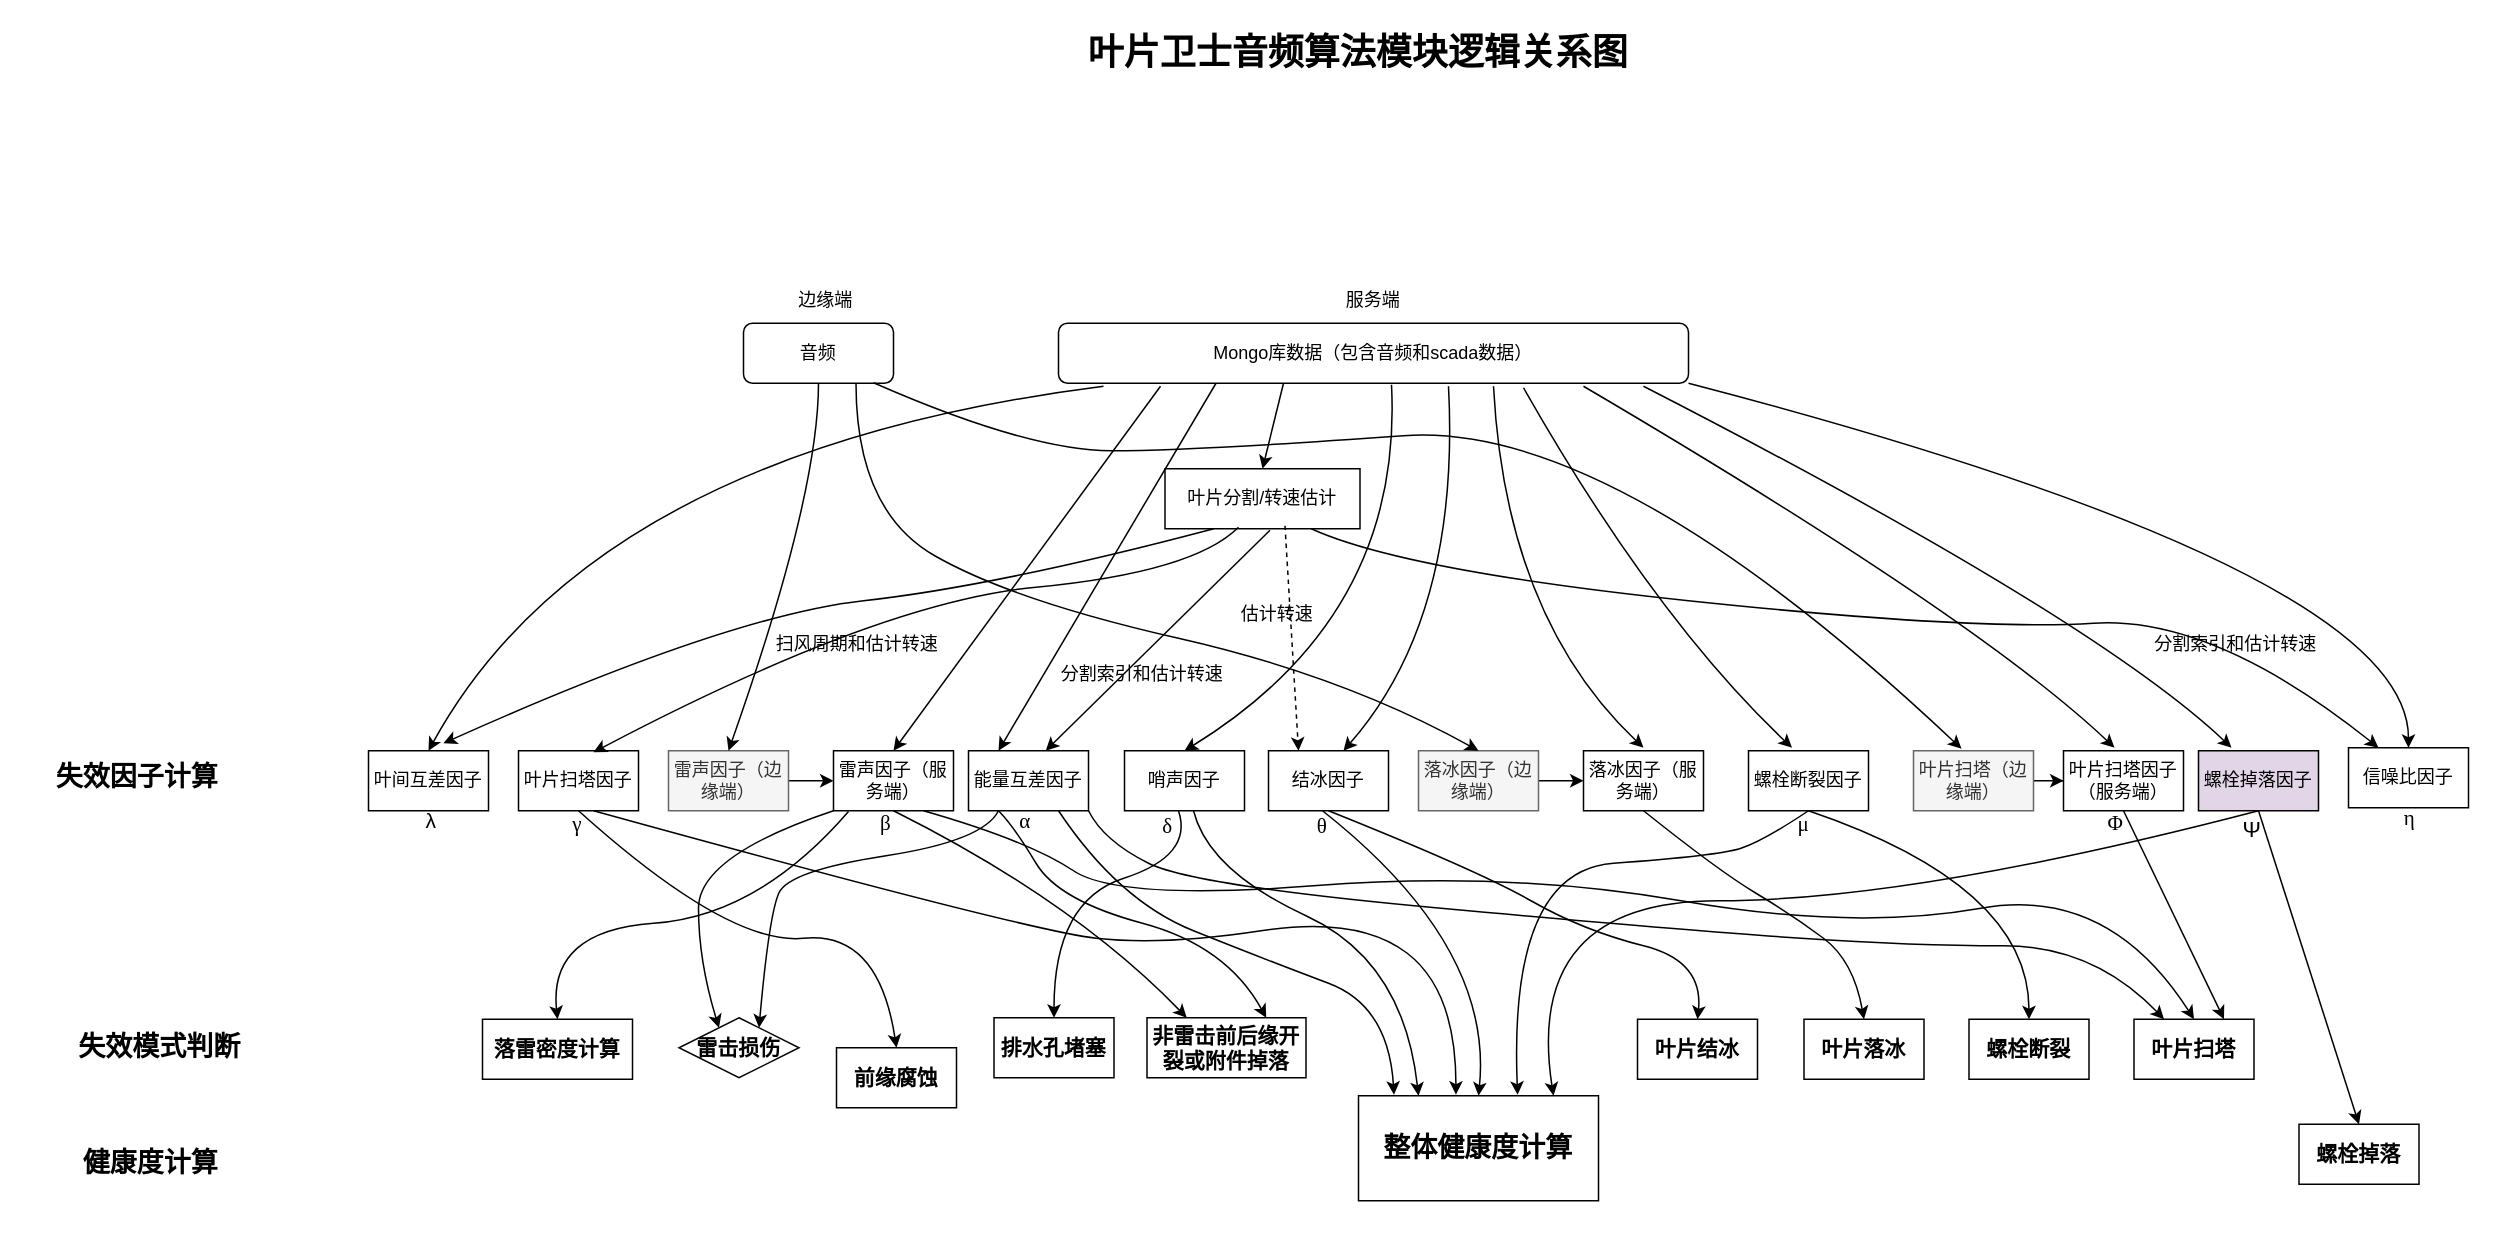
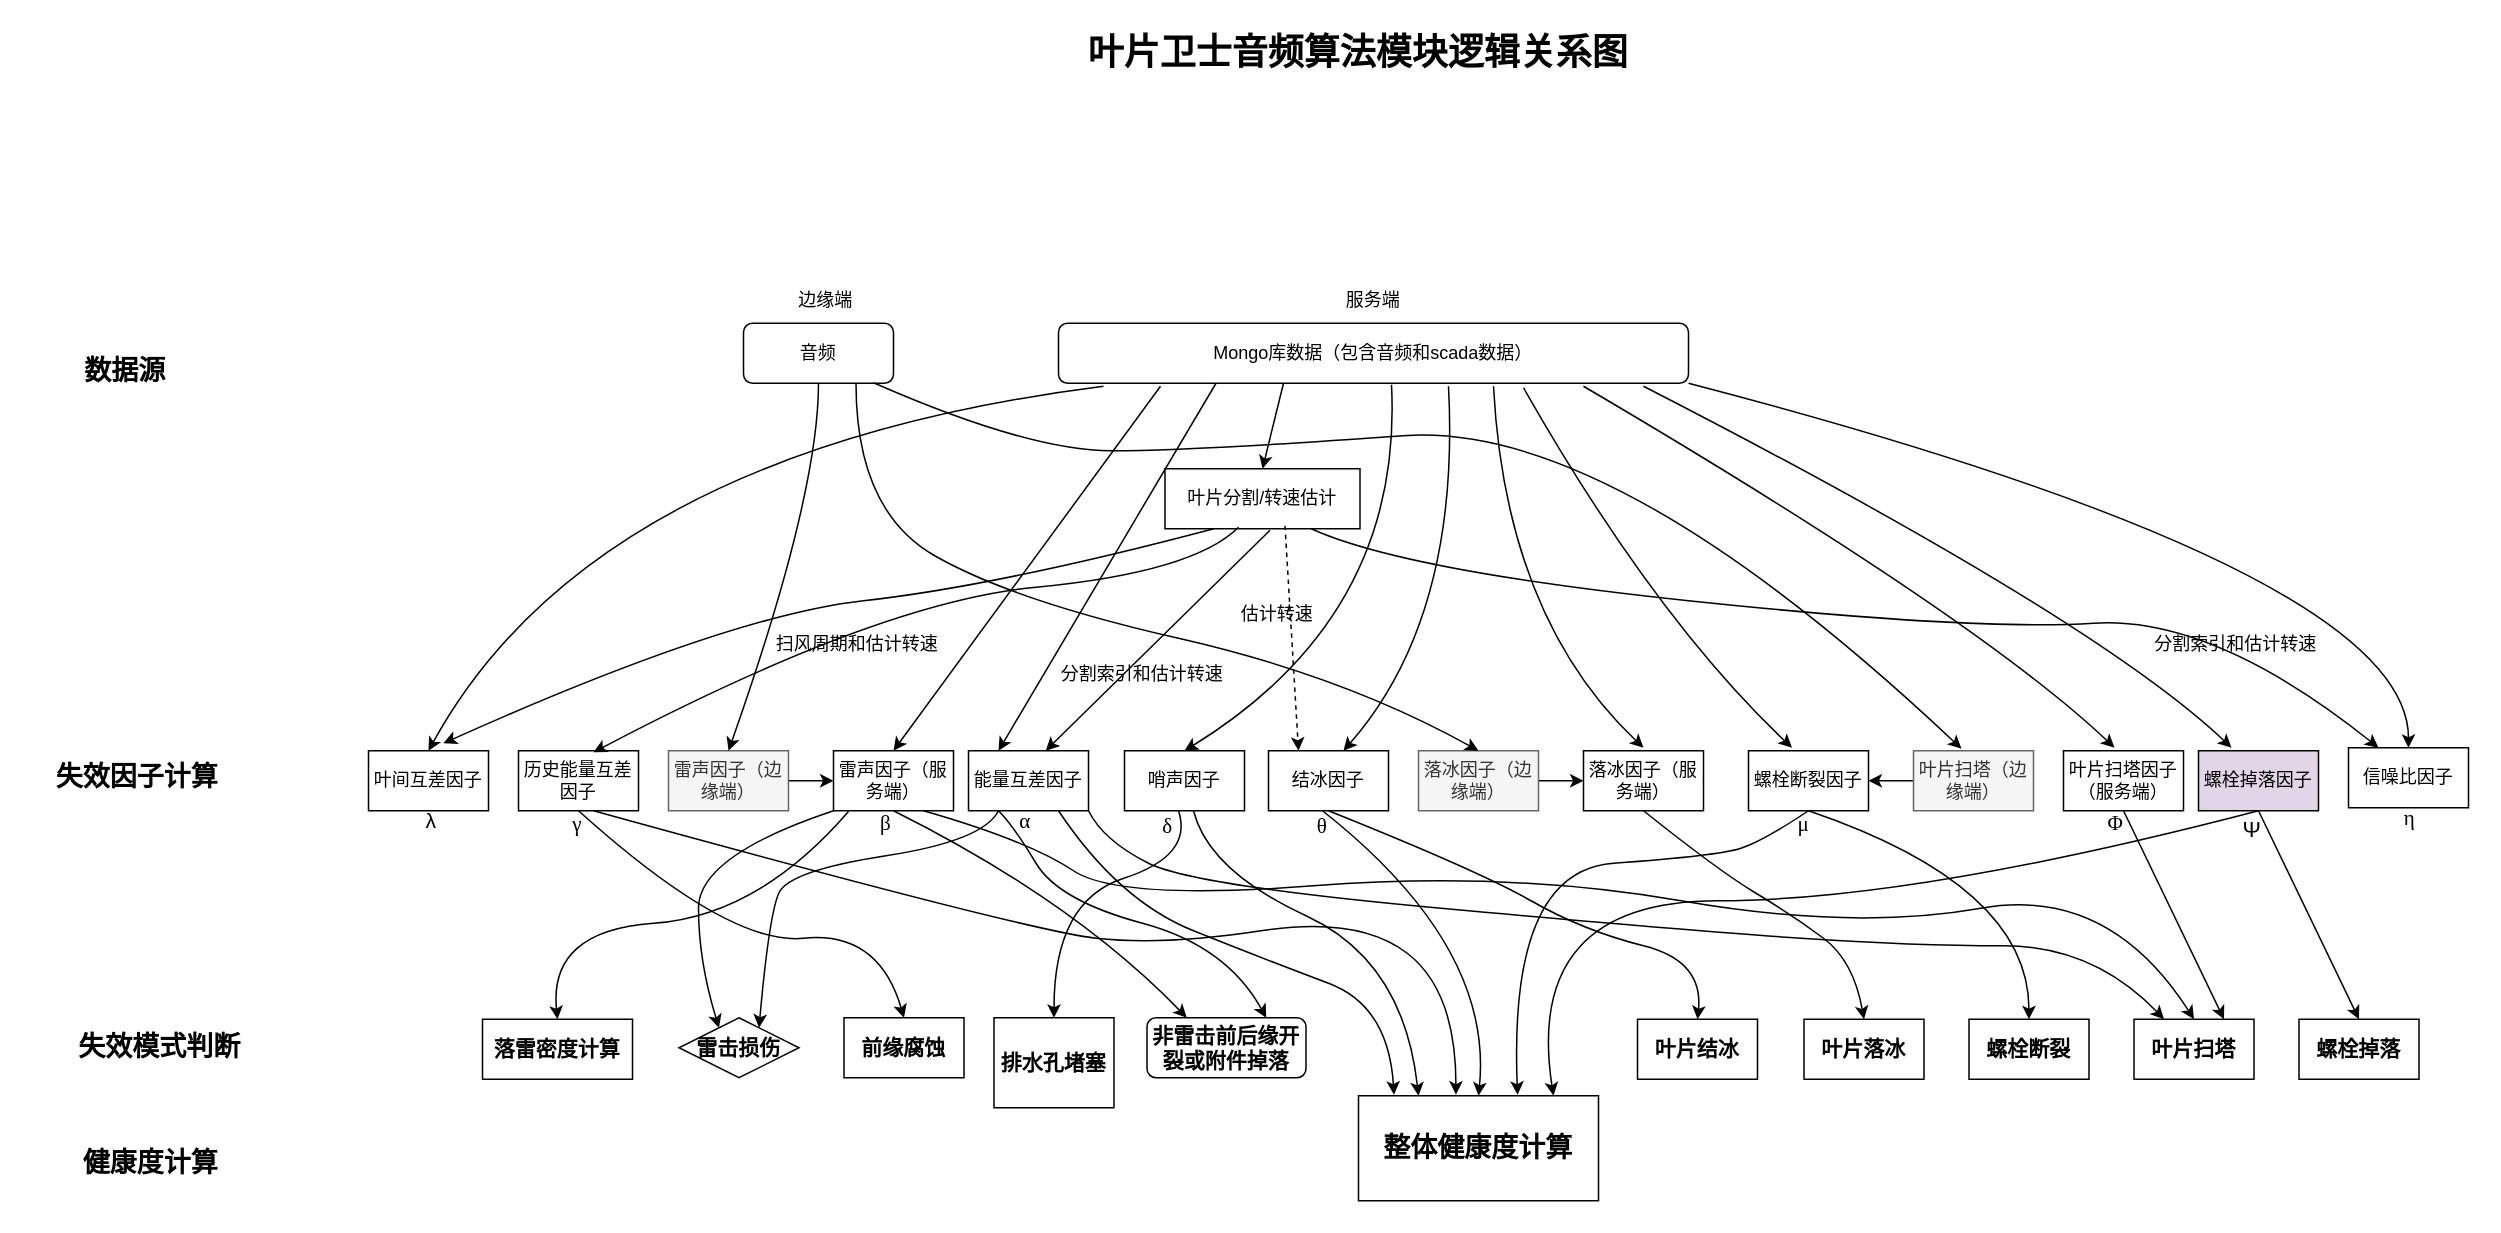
node "数据源": added
node "叶片扫塔因子": label "叶片扫塔因子" -> "历史能量互差因子"
edge "叶片扫塔（边缘端）" -> "叶片扫塔因子（服务端）": now "叶片扫塔（边缘端）" -> "螺栓断裂因子"
node "排水孔堵塞": size 120x60 -> 120x90
node "非雷击前后缘开裂或附件掉落": shape rectangle -> rounded rectangle
node "前缘腐蚀": moved (896, 1078) -> (904, 1048)
node "螺栓掉落": moved (2359, 1154) -> (2359, 1049)
